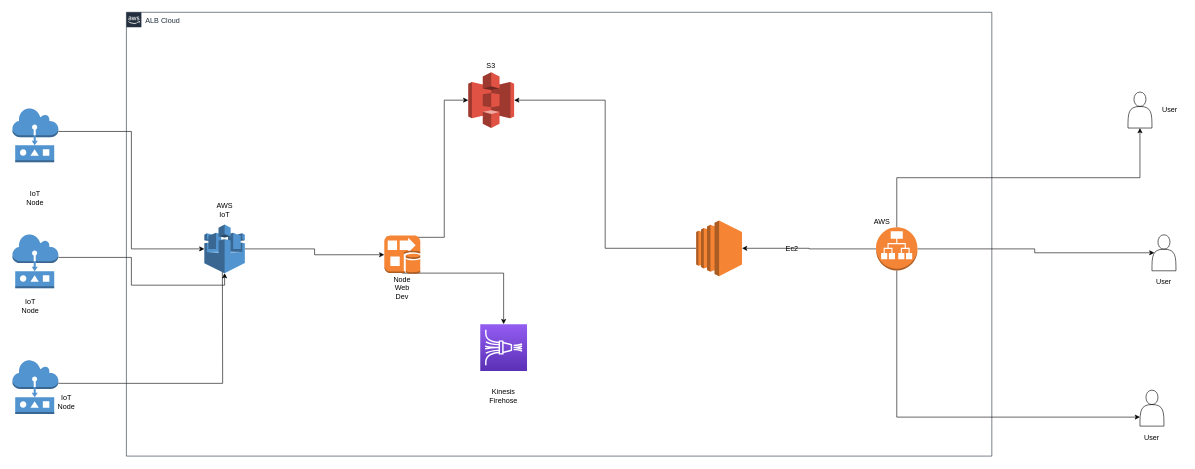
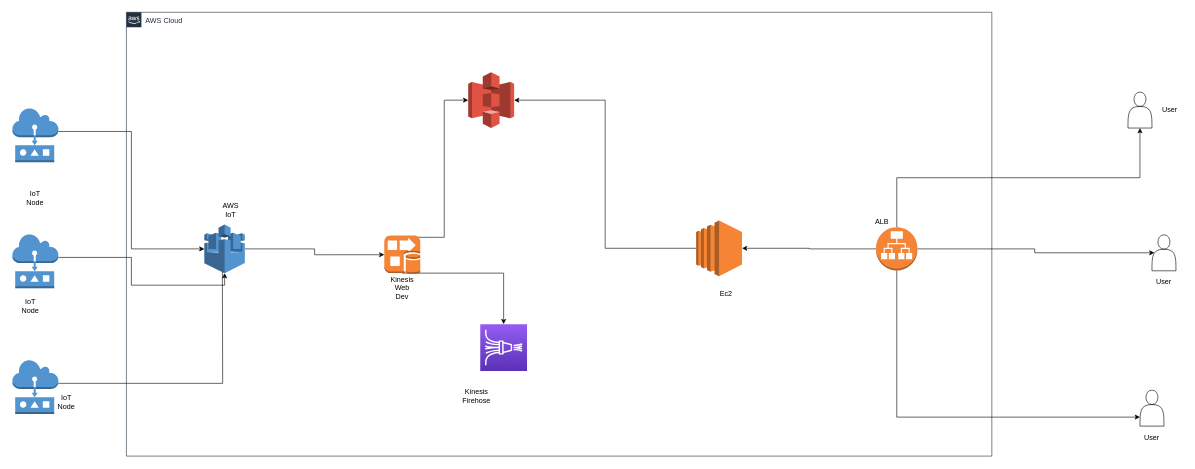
node "ALB Cloud": label "ALB Cloud" -> "AWS Cloud"
node "S3": removed
node "AWS IoT": moved (225, 210) -> (231, 210)
node "AWS": label "AWS" -> "ALB"
node "Ec2": moved (792, 249) -> (726, 294)
node "Node Web Dev": label "Node Web Dev" -> "Kinesis Web Dev"
node "Kinesis Firehose": moved (504, 396) -> (477, 396)
